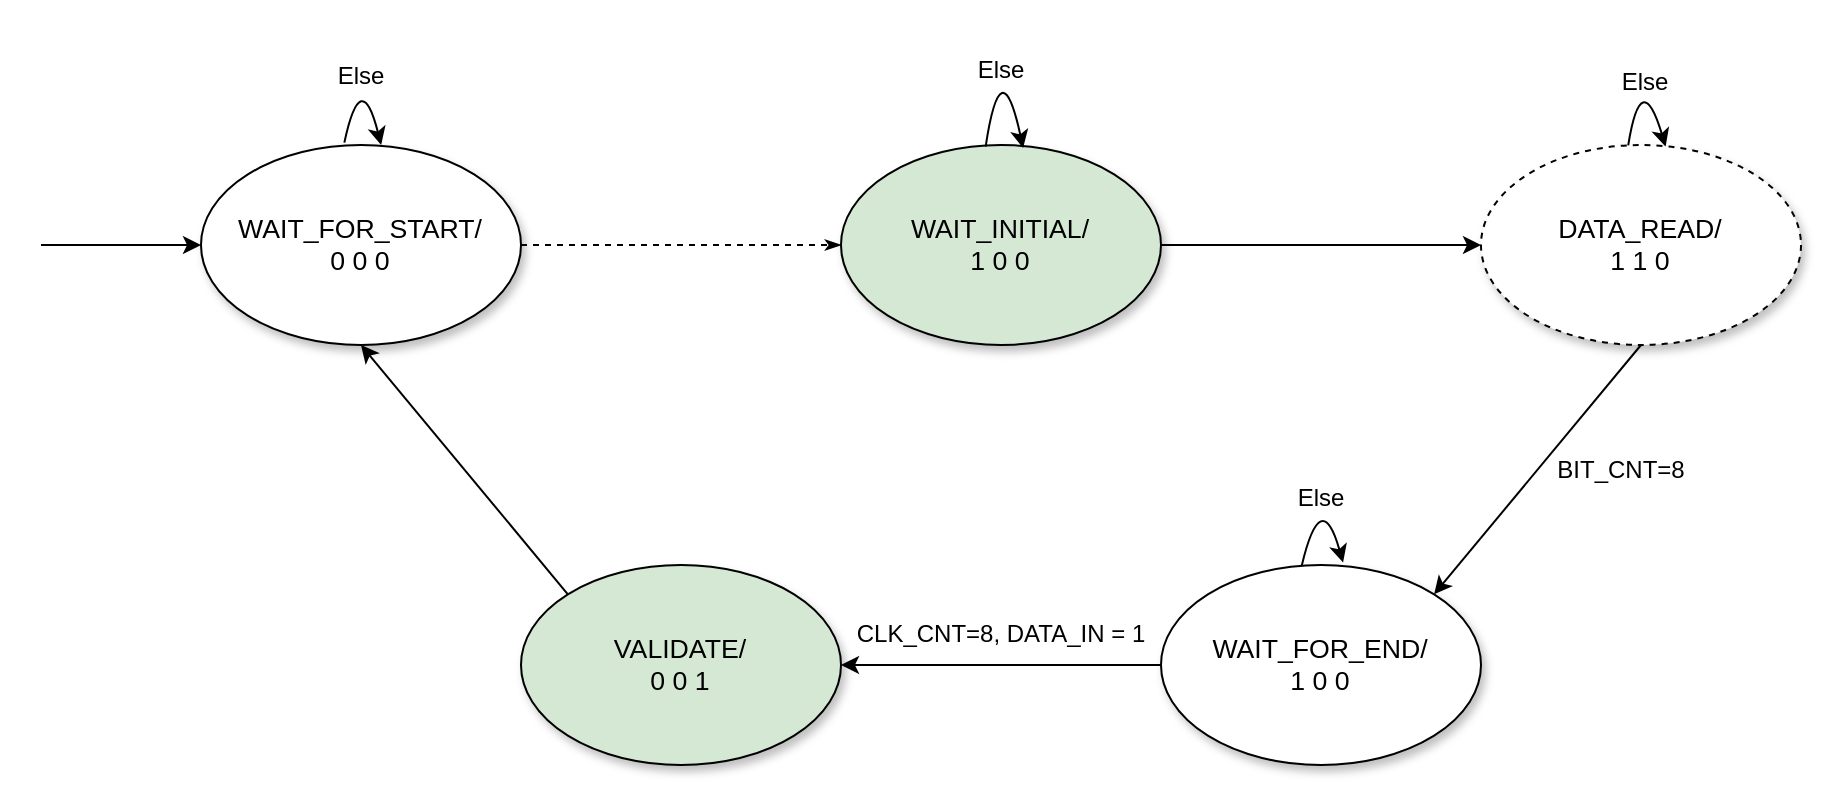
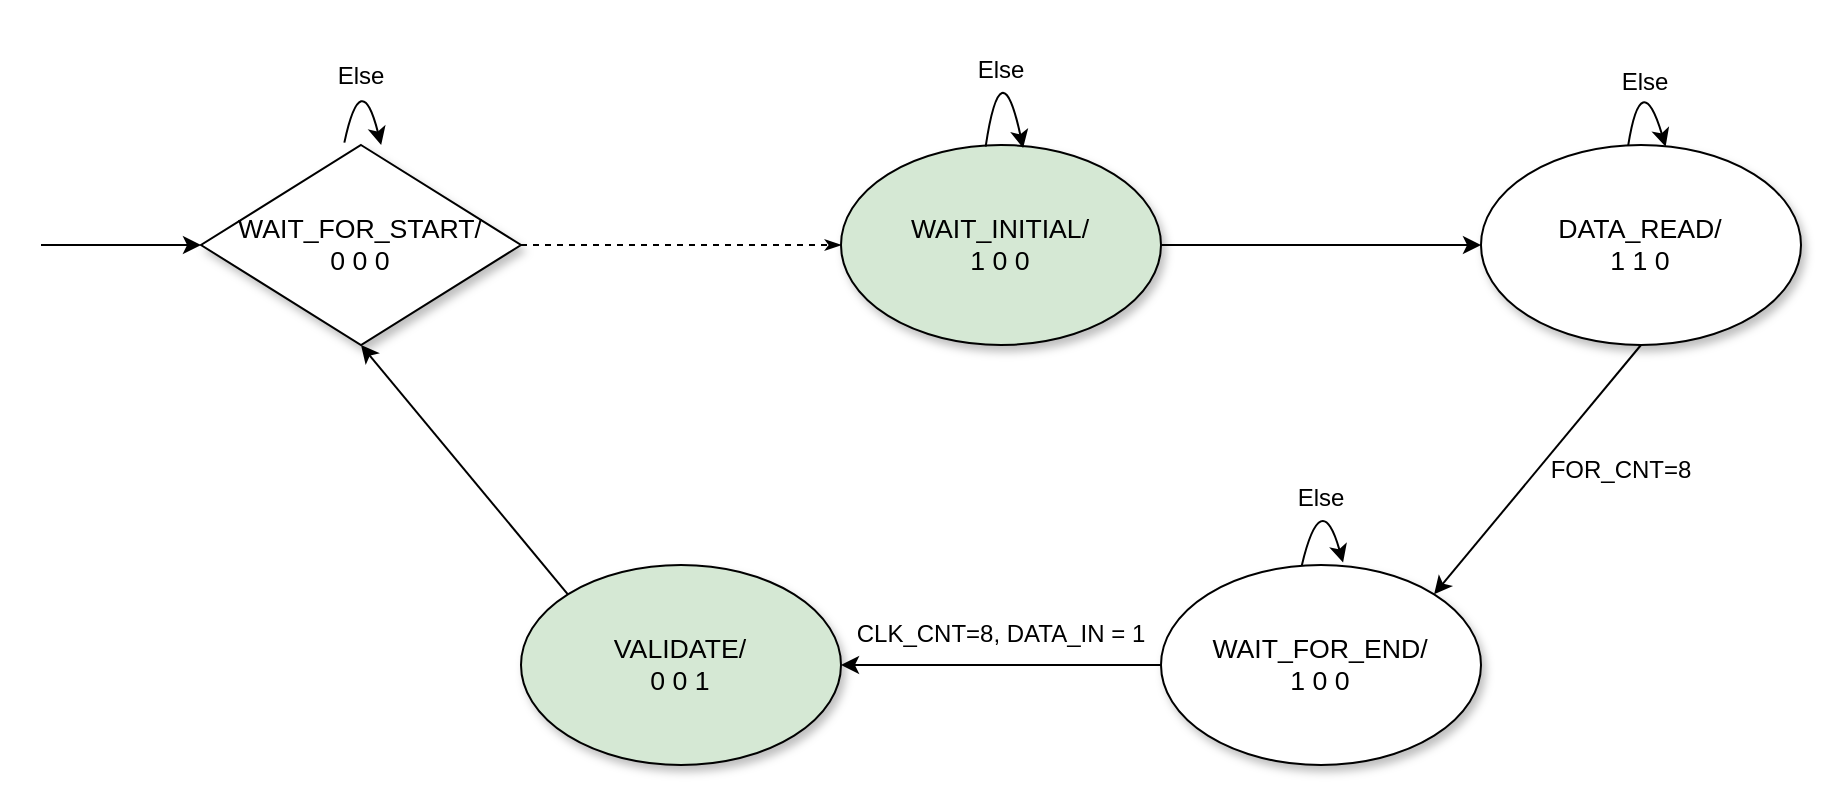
node "WAIT_FOR_START/ 0 0 0": shape ellipse -> diamond
node "DATA_READ/ 1 1 0": style dashed -> solid
node "BIT_CNT=8": label "BIT_CNT=8" -> "FOR_CNT=8"
